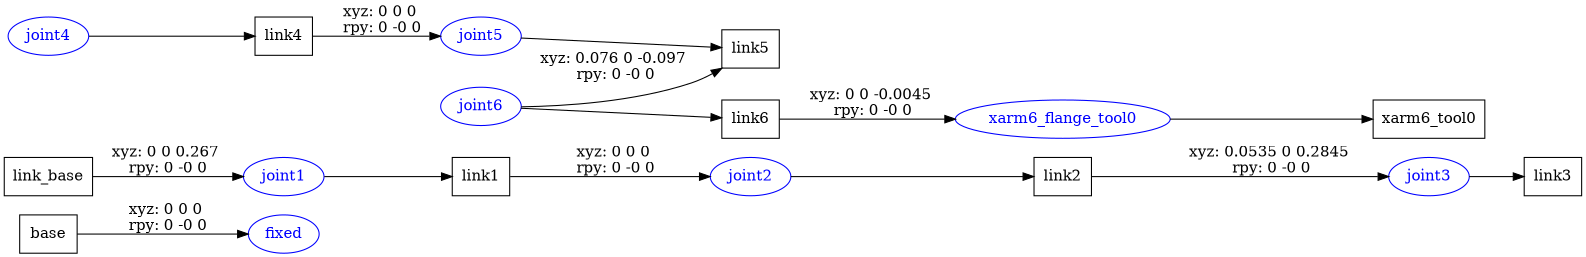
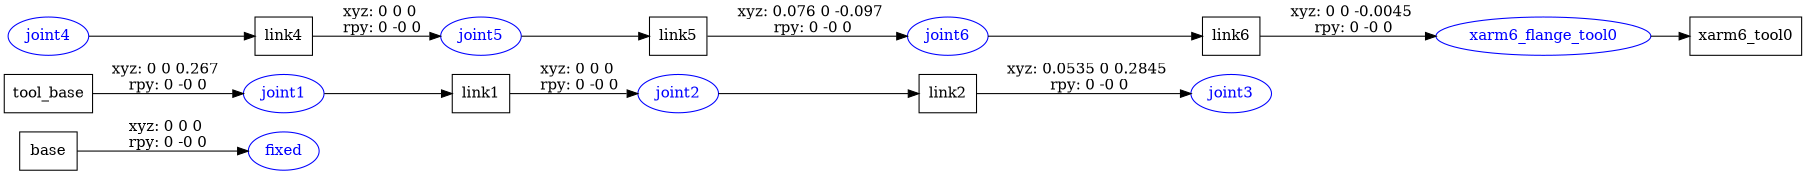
edge "joint6" -> "link5": reversed
node "link_base": label "link_base" -> "tool_base"
node "link3": removed
